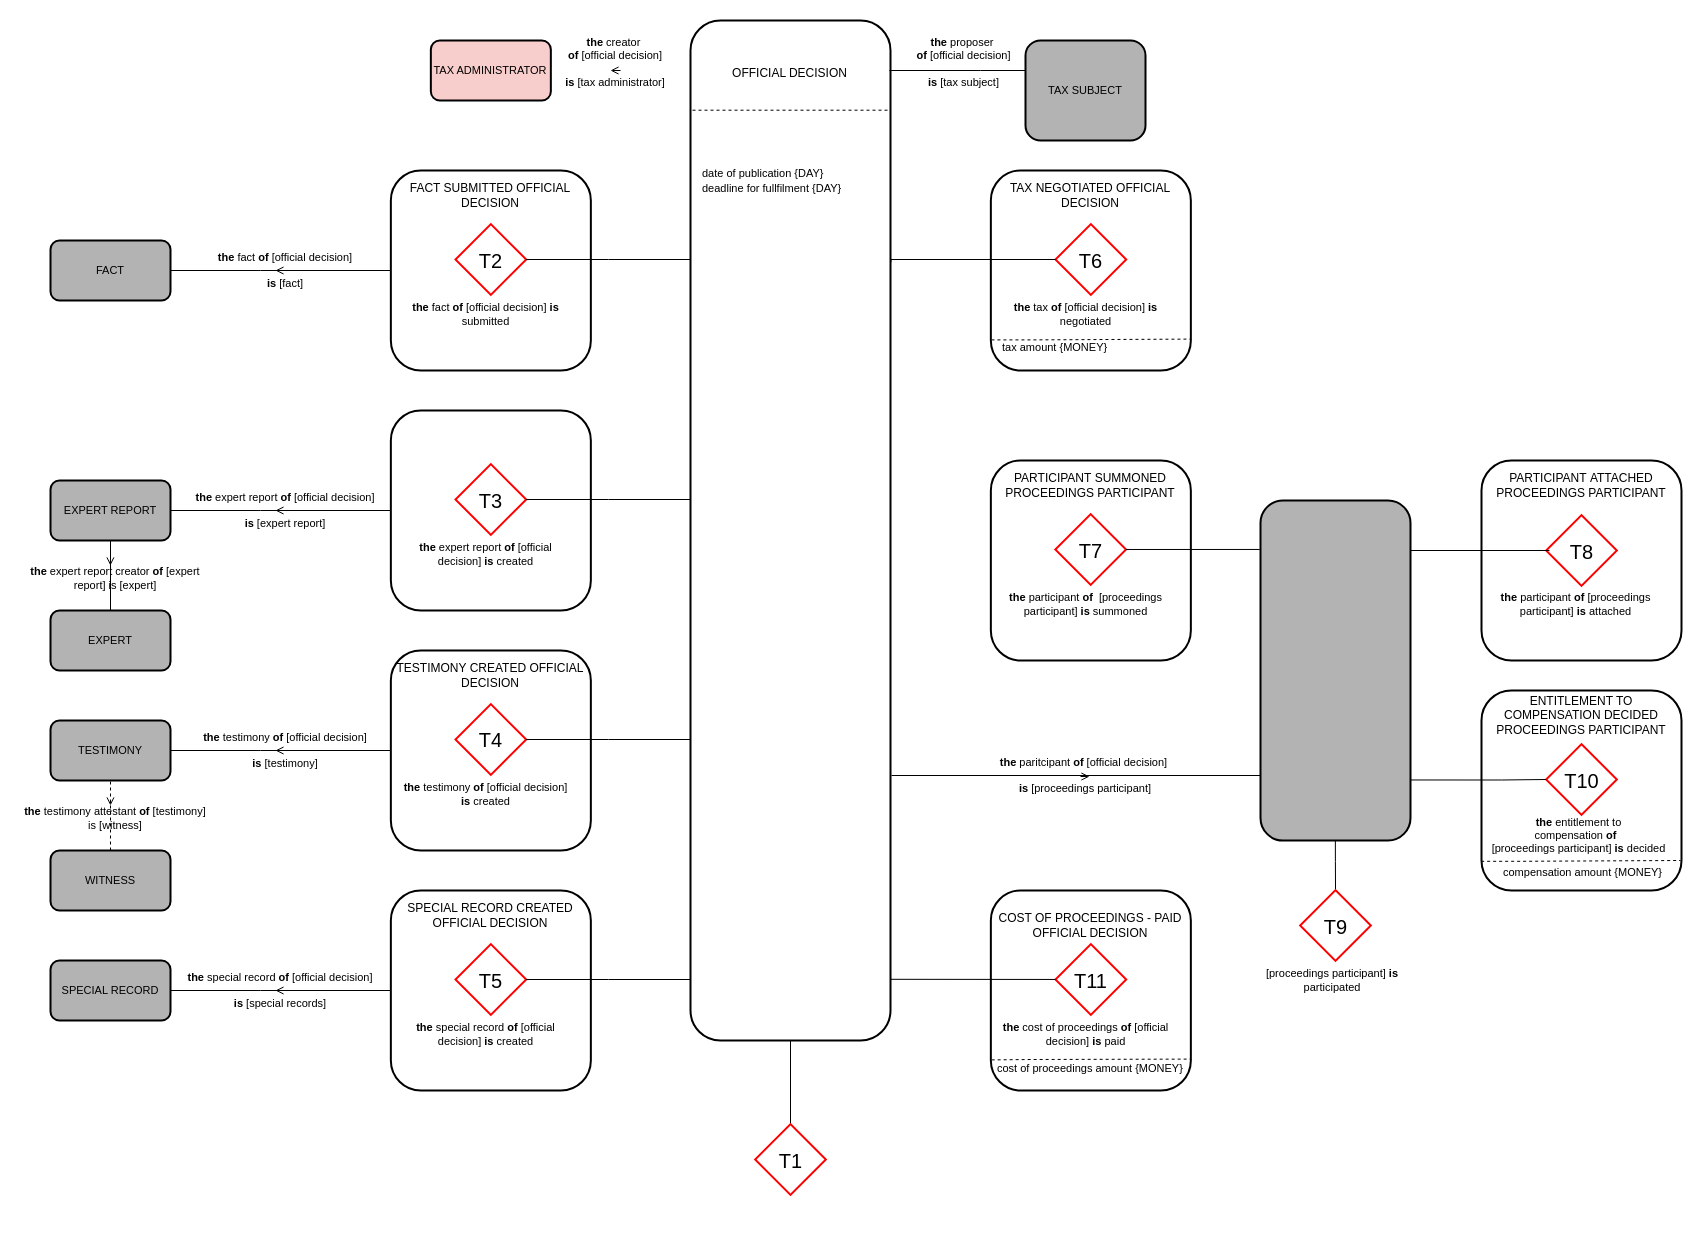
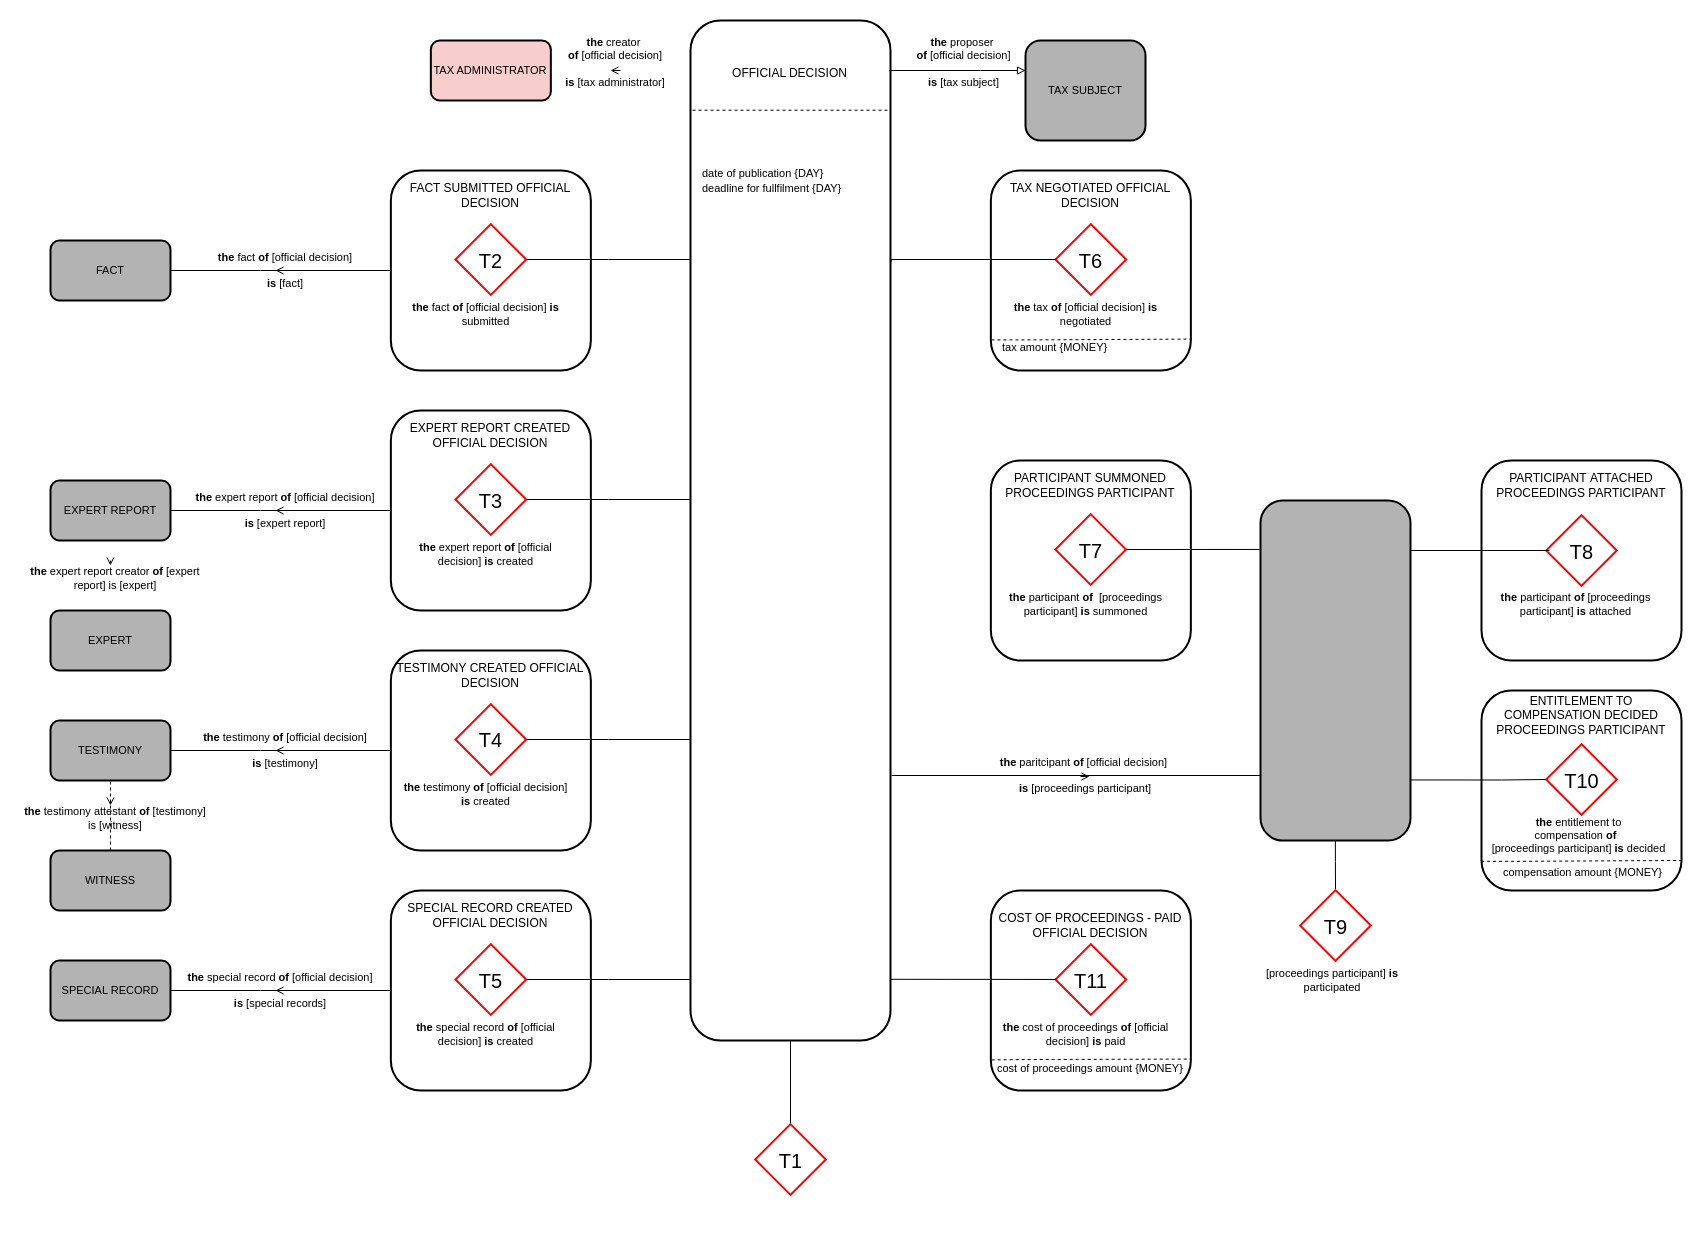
edge "OFFICIAL DECISION" -- "TAX SUBJECT": arrowhead none -> block
node "EXPERT REPORT CREATED OFFICIAL DECISION": added
edge "EXPERT REPORT" -- "EXPERT": removed
